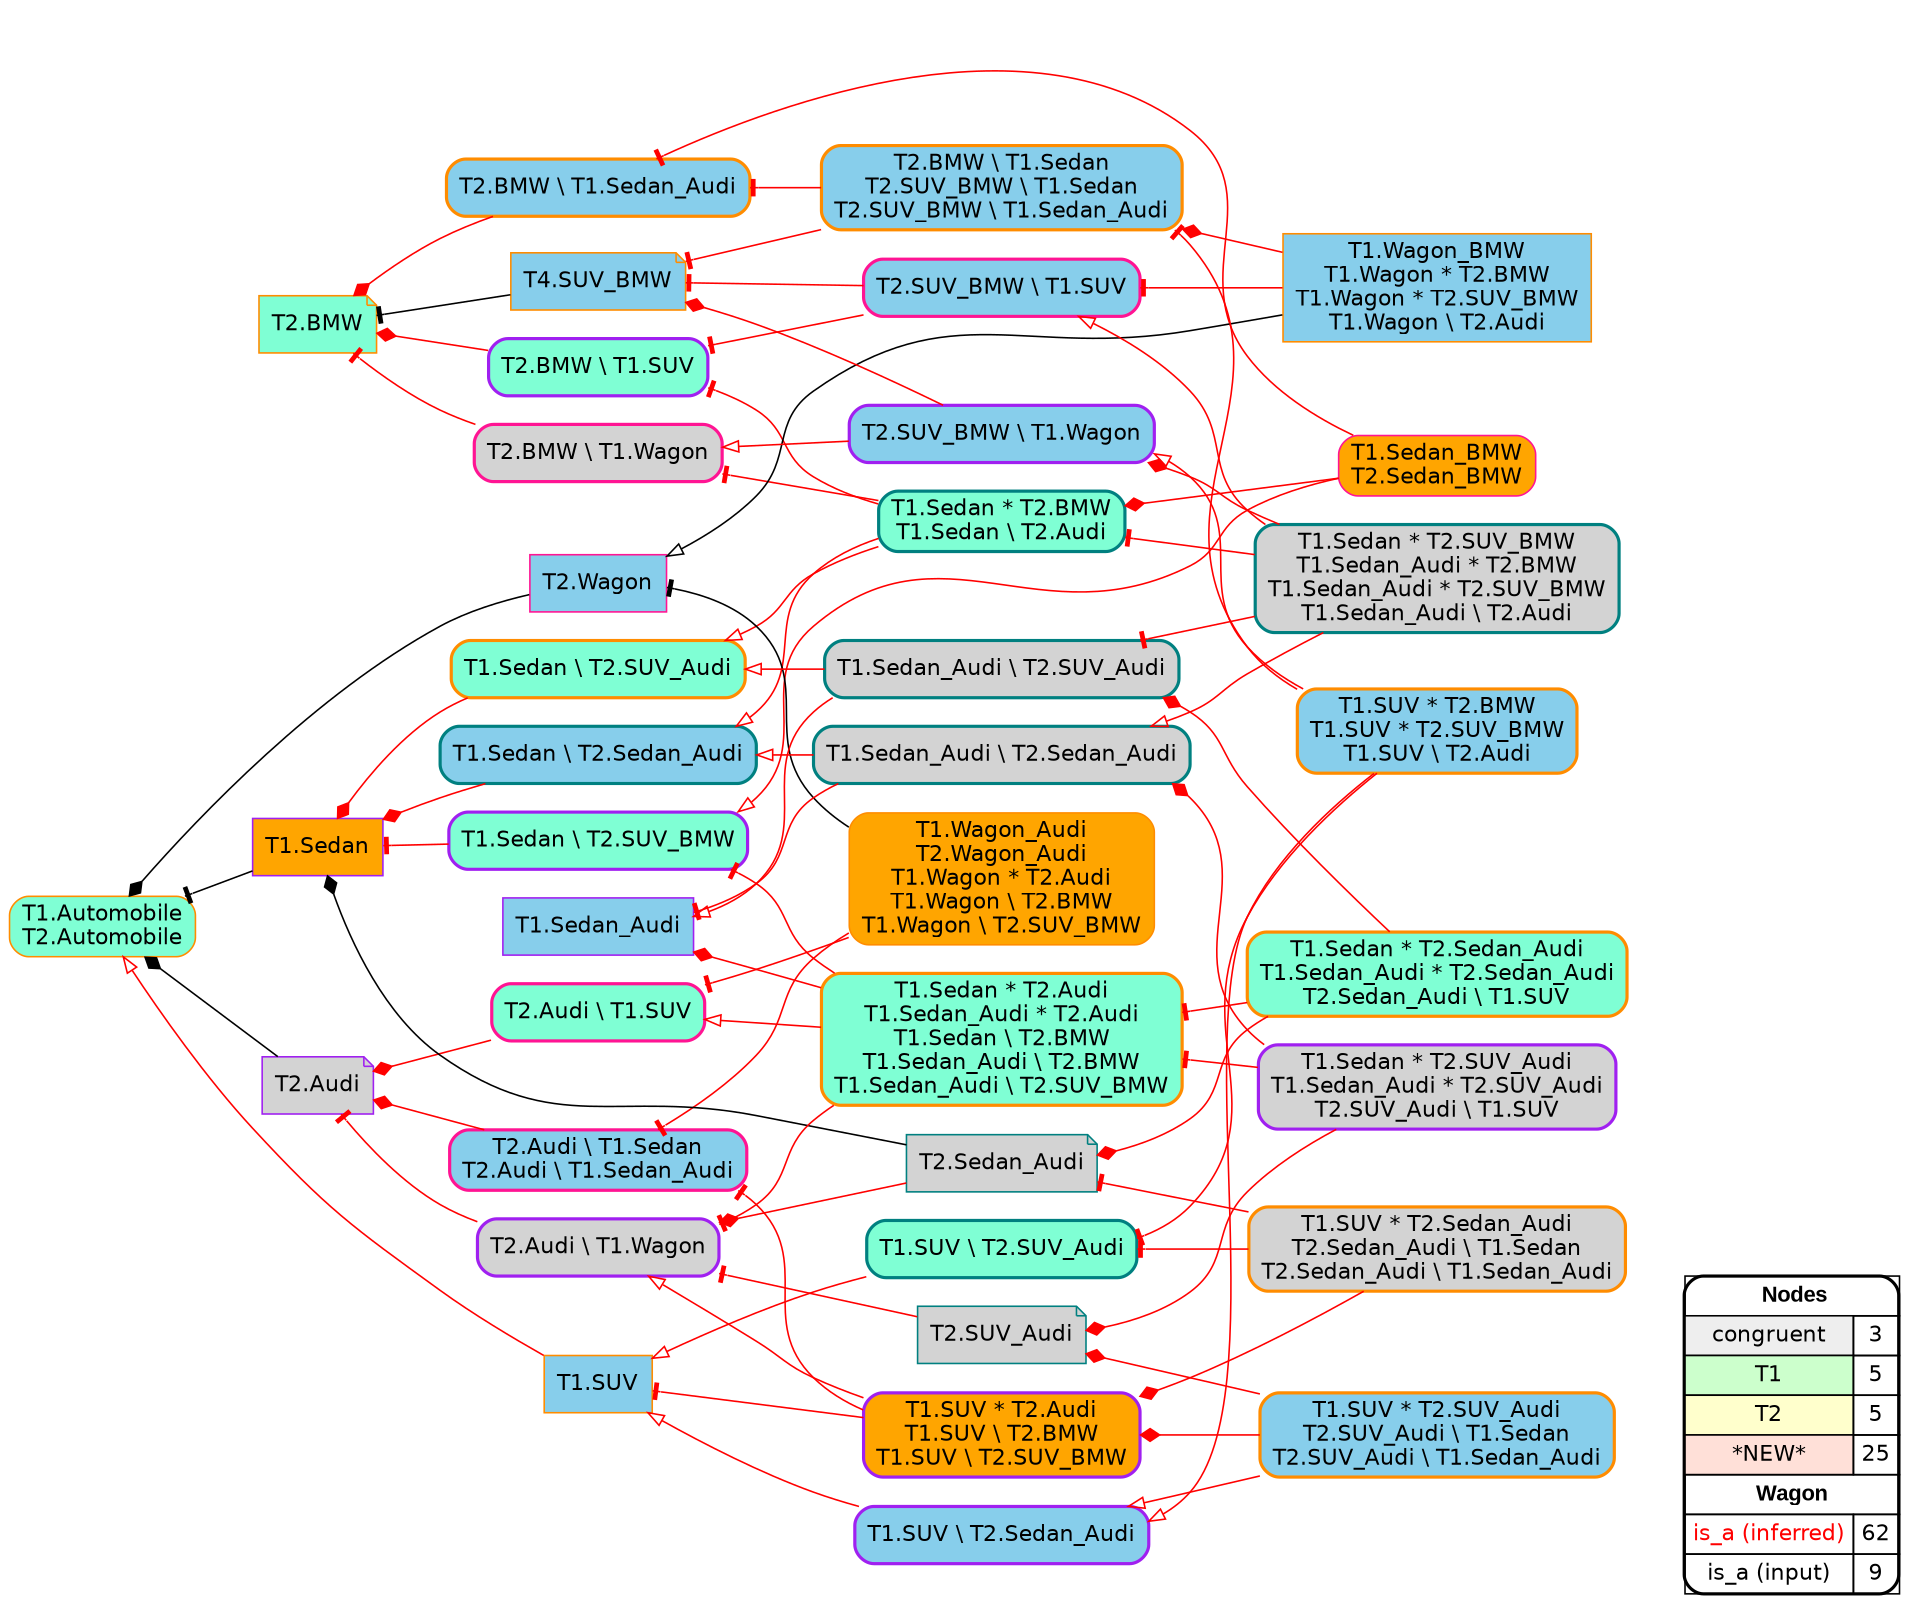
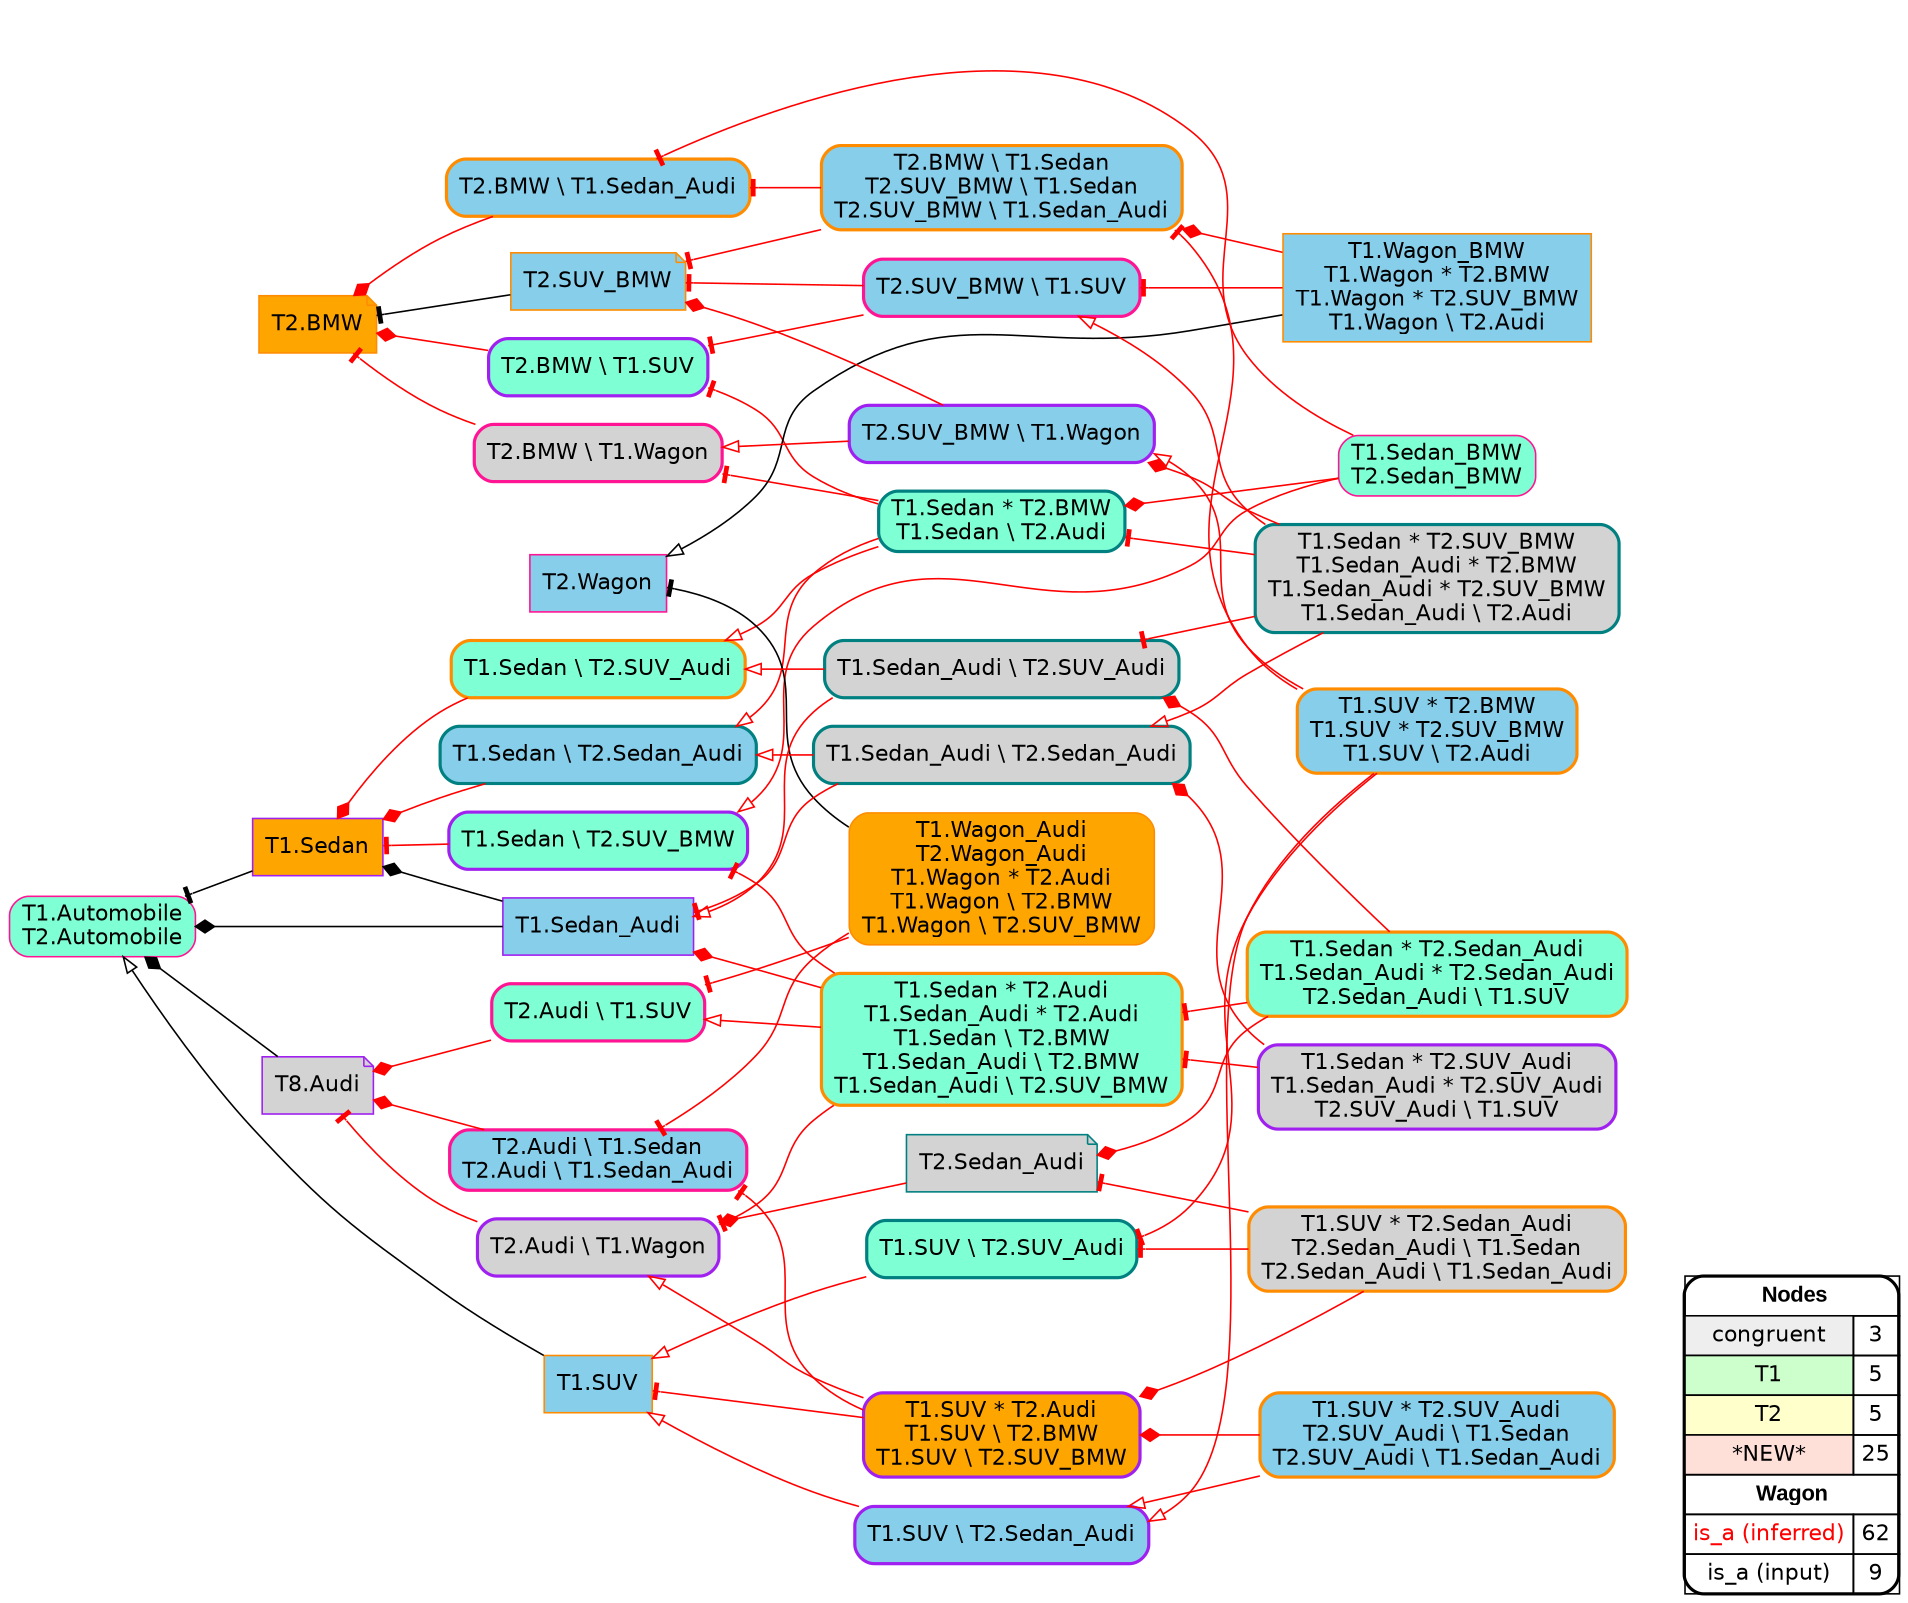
node "T4.SUV_BMW": label "T4.SUV_BMW" -> "T2.SUV_BMW"
node "T2.BMW": fillcolor aquamarine -> orange
node "T1.Sedan_BMW T2.Sedan_BMW": fillcolor orange -> aquamarine
edge "T2.Wagon" -> "T1.Automobile T2.Automobile": now "T1.Sedan_Audi" -> "T1.Automobile T2.Automobile"
node "T1.Automobile T2.Automobile": color darkorange -> deeppink
node "T2.Audi": label "T2.Audi" -> "T8.Audi"
edge "T2.Sedan_Audi" -> "T1.Sedan": now "T1.Sedan_Audi" -> "T1.Sedan"
edge "T1.SUV" -> "T1.Automobile T2.Automobile": color #ff0000 -> #000000
node "T2.SUV_Audi": removed
